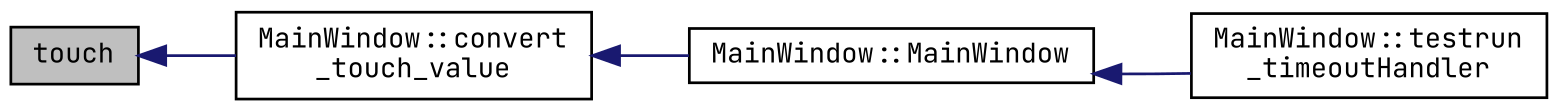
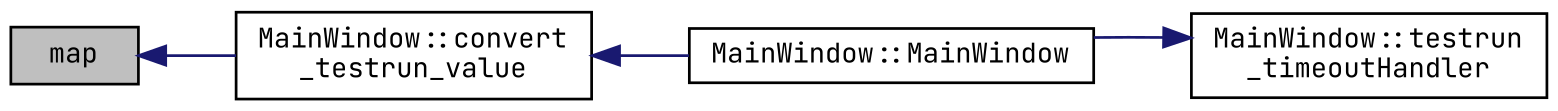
node "touch": label "touch" -> "map"
node "MainWindow::convert _touch_value": label "MainWindow::convert _touch_value" -> "MainWindow::convert _testrun_value"
edge "MainWindow::testrun _timeoutHandler" -> "MainWindow::MainWindow": reversed
